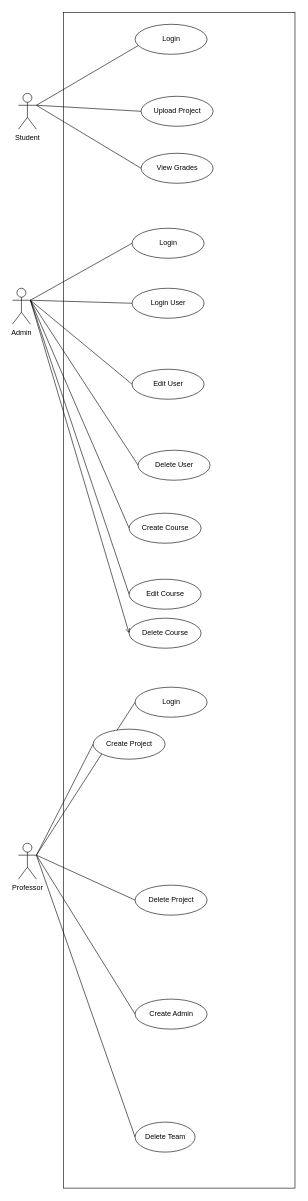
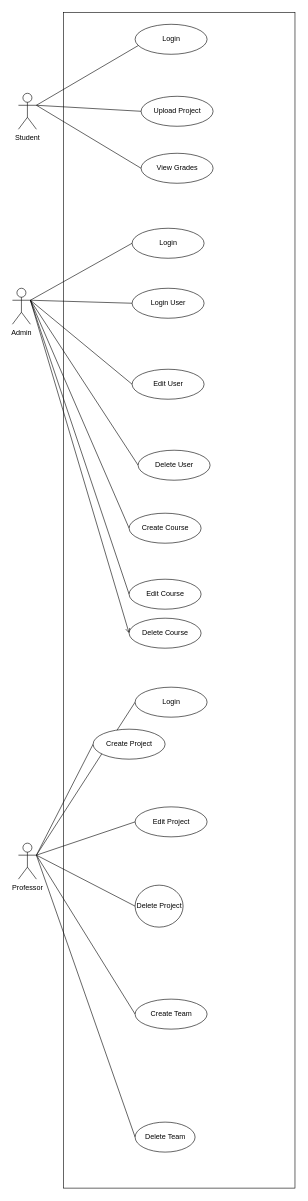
node "Edit Project": added
edge "Edit Project" -- "Professor": added
node "Delete Project": size 72x30 -> 48x42
node "Create Admin": label "Create Admin" -> "Create Team"
